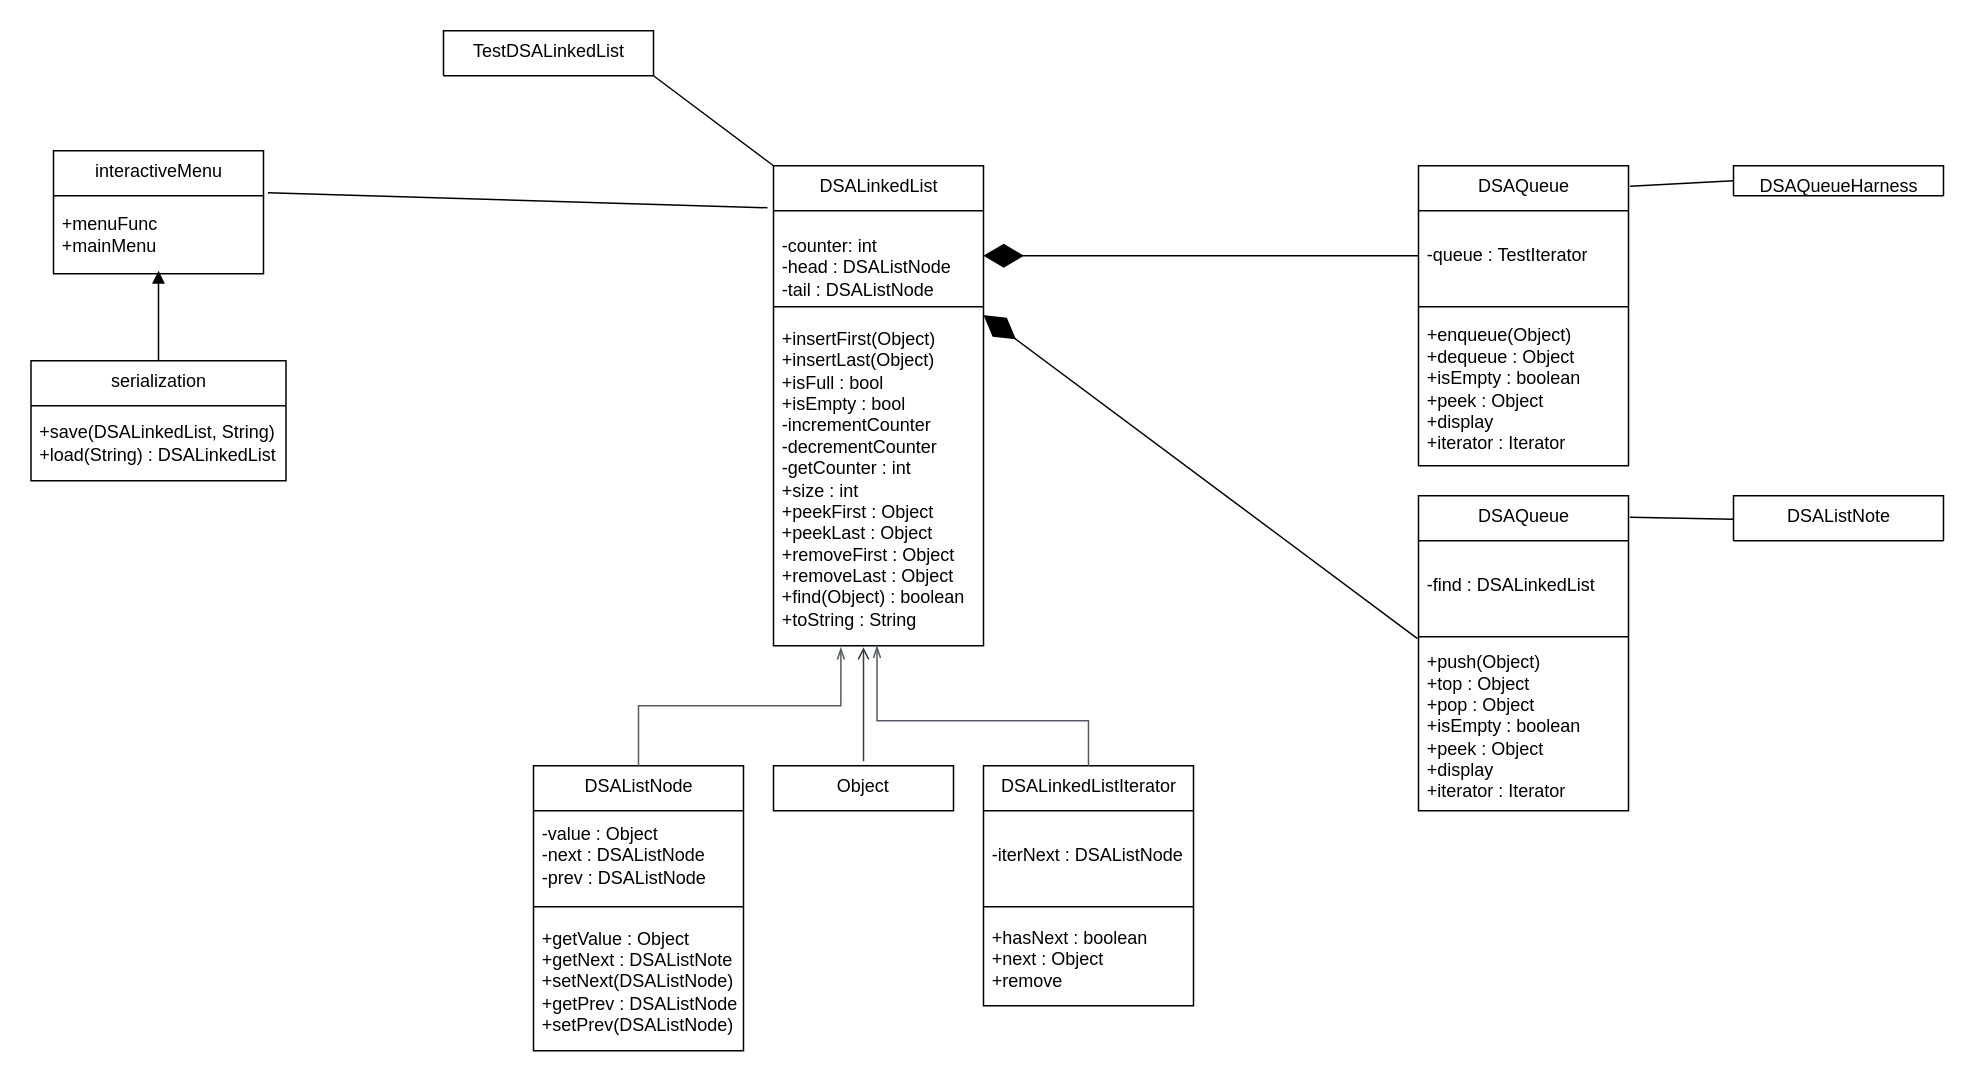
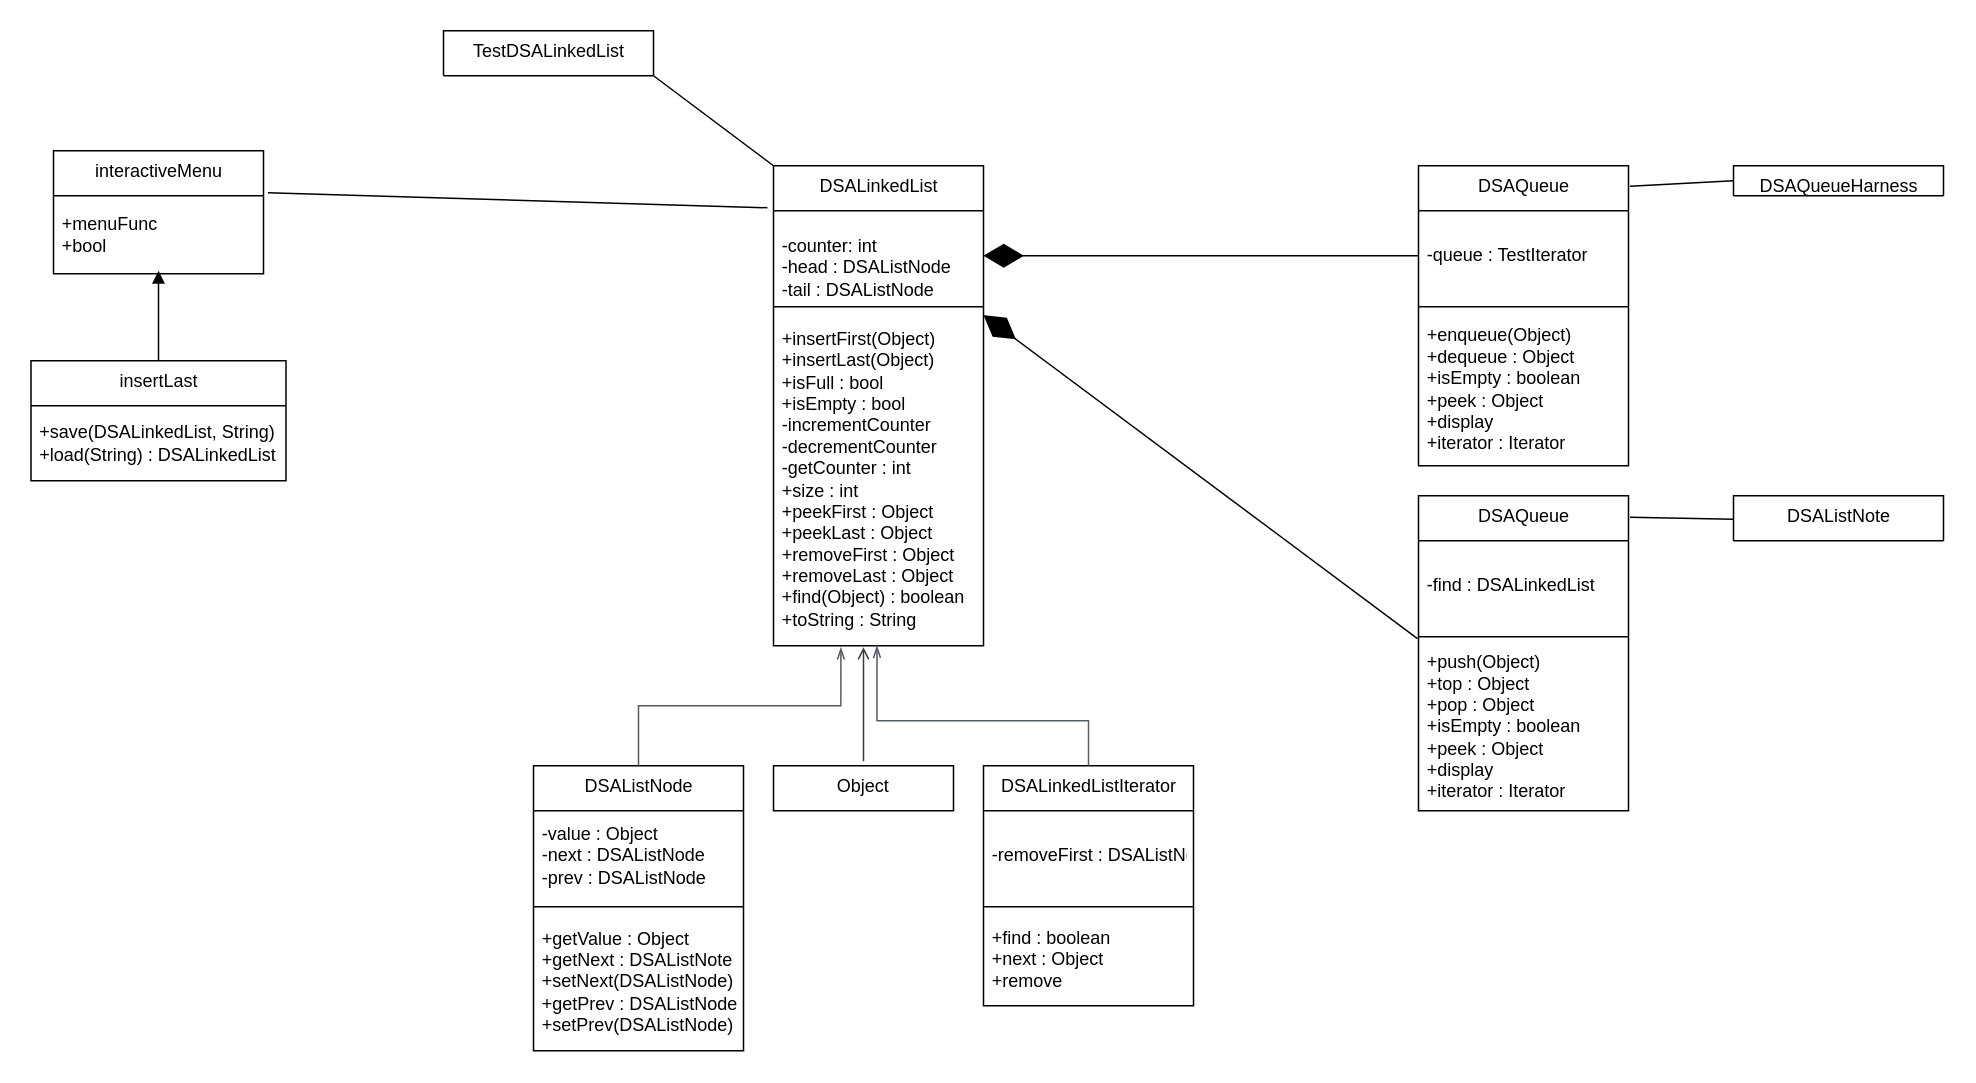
node "+menuFunc +mainMenu": label "+menuFunc +mainMenu" -> "+menuFunc +bool"
node "serialization": label "serialization" -> "insertLast"
node "-iterNext : DSAListNode": label "-iterNext : DSAListNode" -> "-removeFirst : DSAListNode"
node "+hasNext : boolean +next : Object +remove": label "+hasNext : boolean +next : Object +remove" -> "+find : boolean +next : Object +remove"
